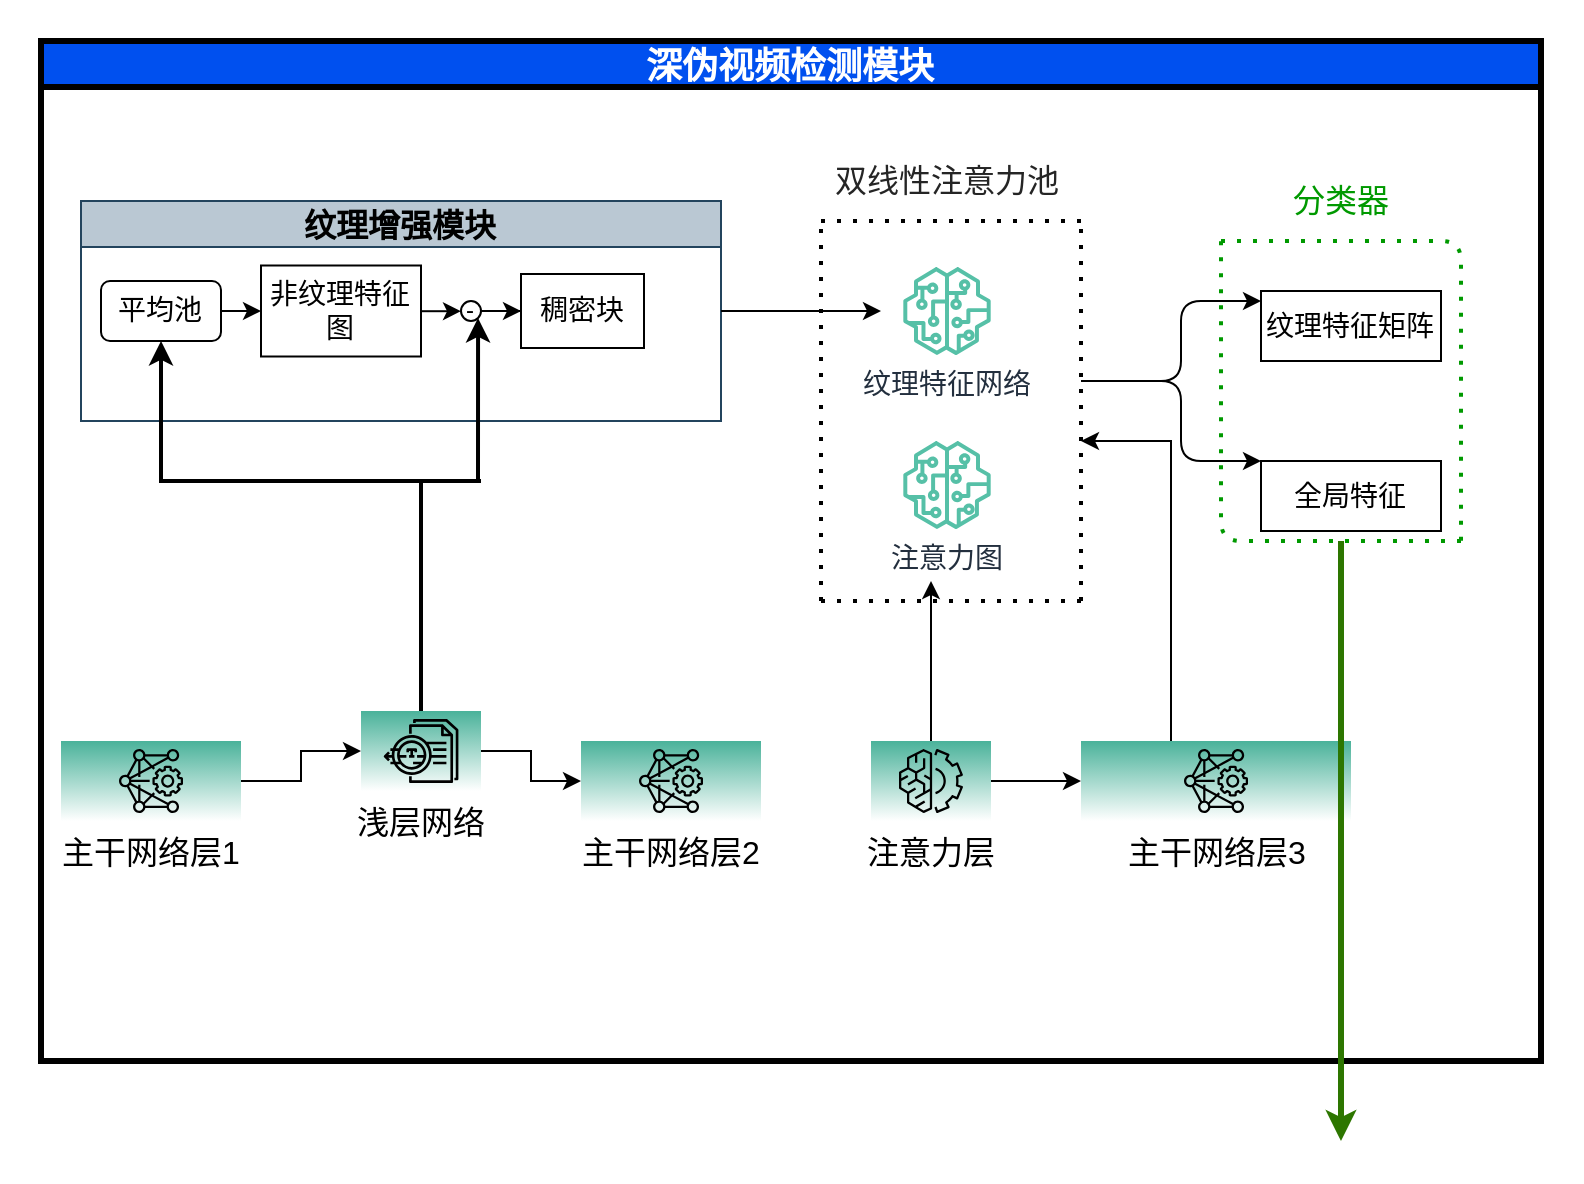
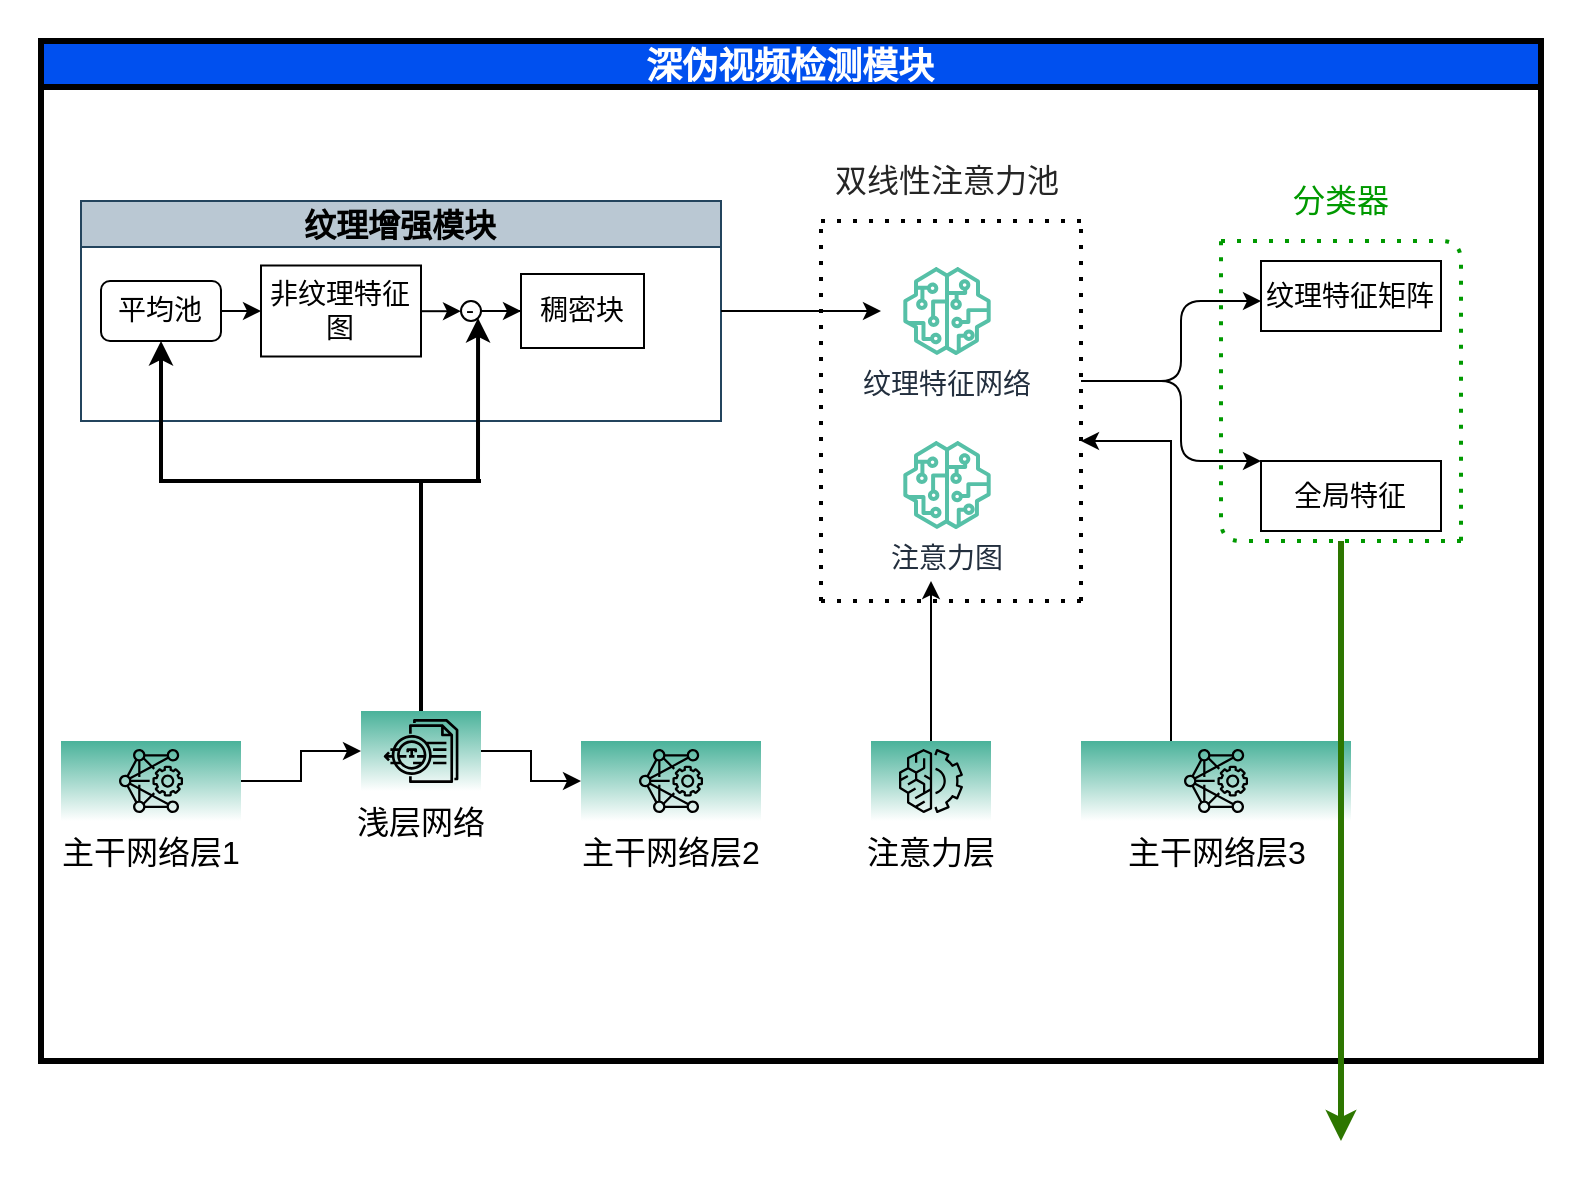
node "纹理特征矩阵": moved (1351, 326) -> (1351, 296)
edge "注意力层" -> "主干网络层3": removed
